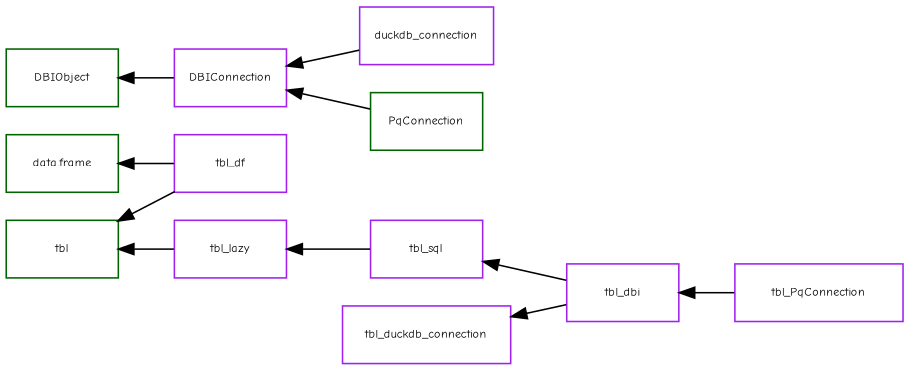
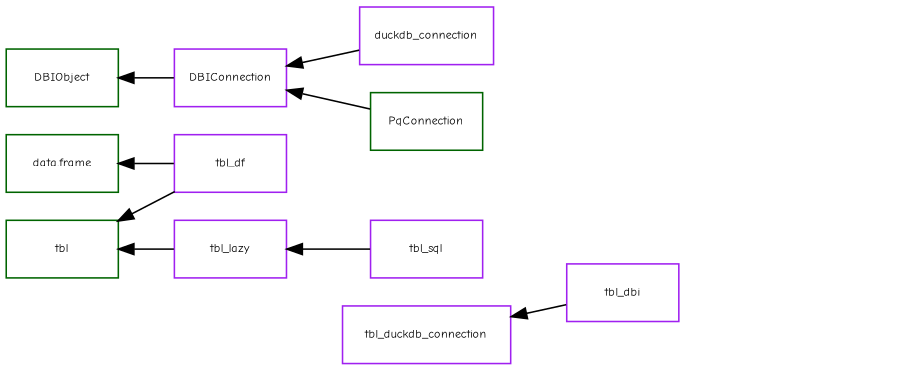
edge "tbl_dbi" -> "tbl_sql": removed
node "tbl_PqConnection": removed
